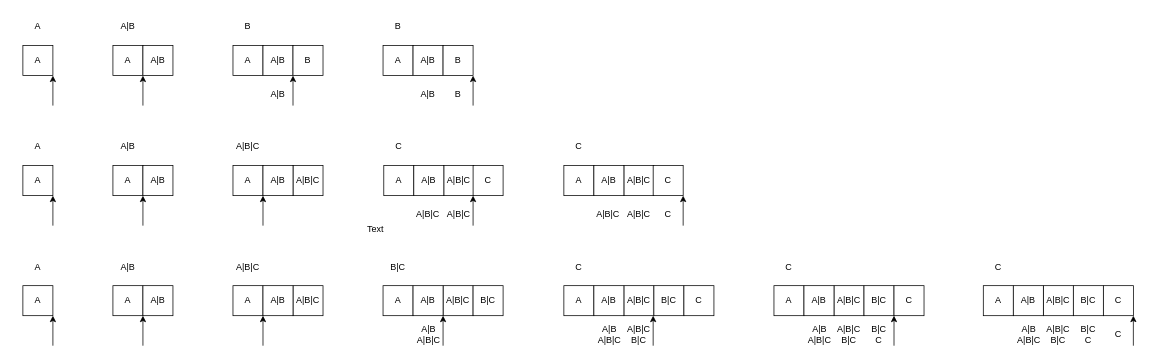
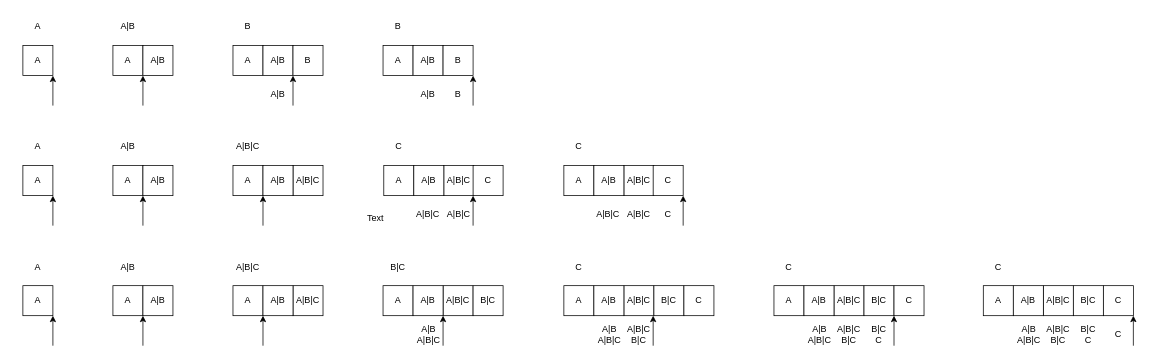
node "Text": moved (375, 229) -> (375, 218)
